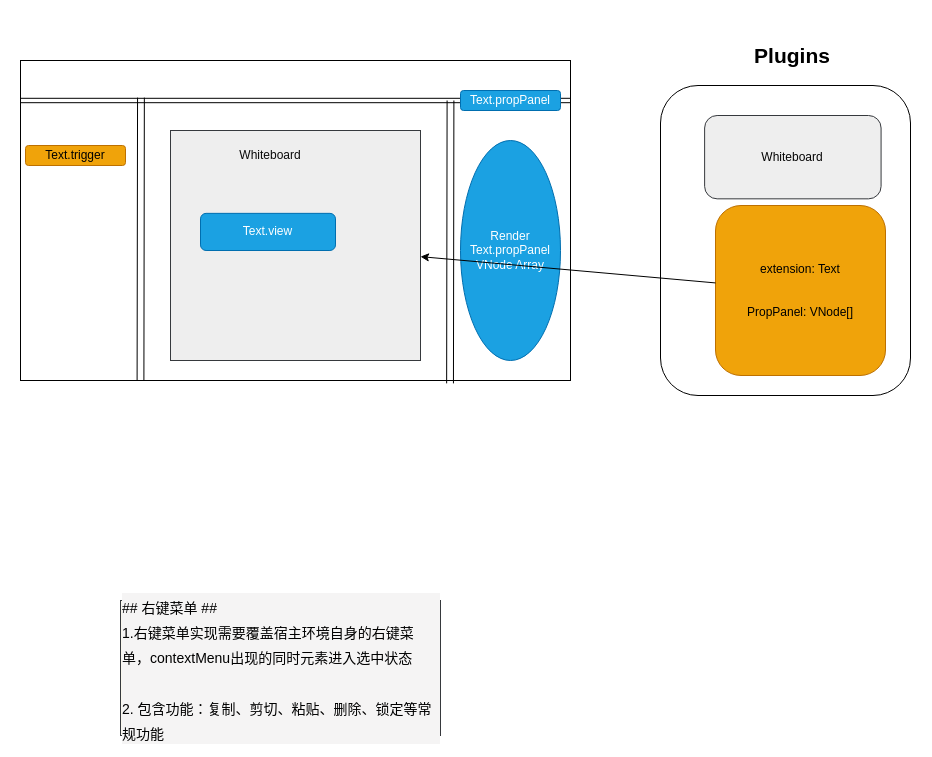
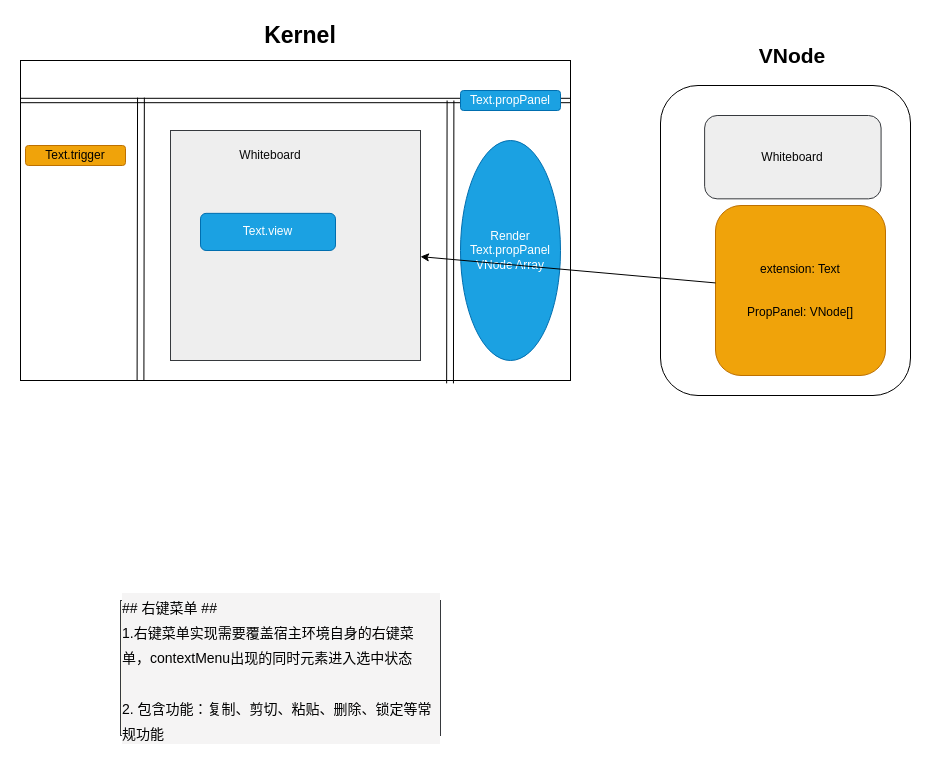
node "Kernel": added
node "Plugins": label "Plugins" -> "VNode"
